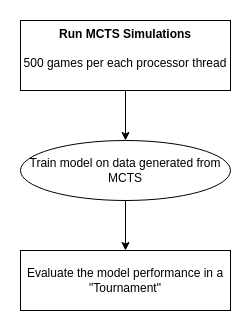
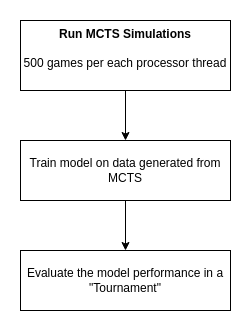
node "Train model on data generated from MCTS": shape ellipse -> rectangle
